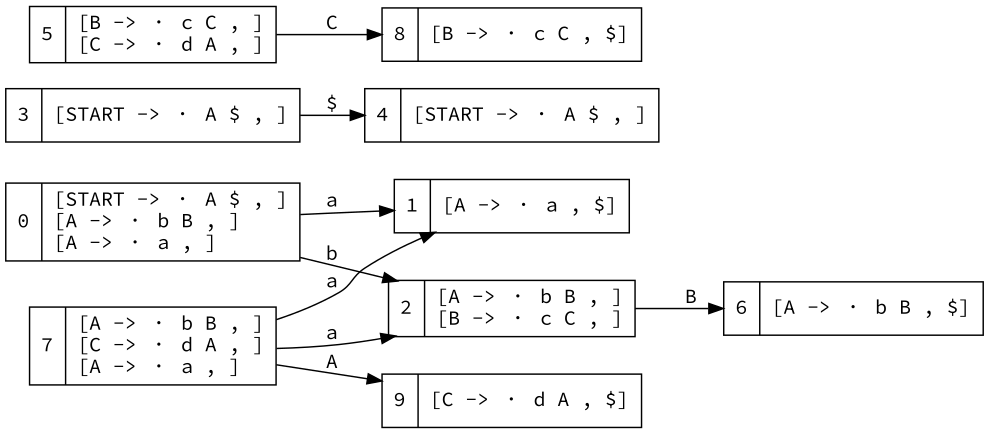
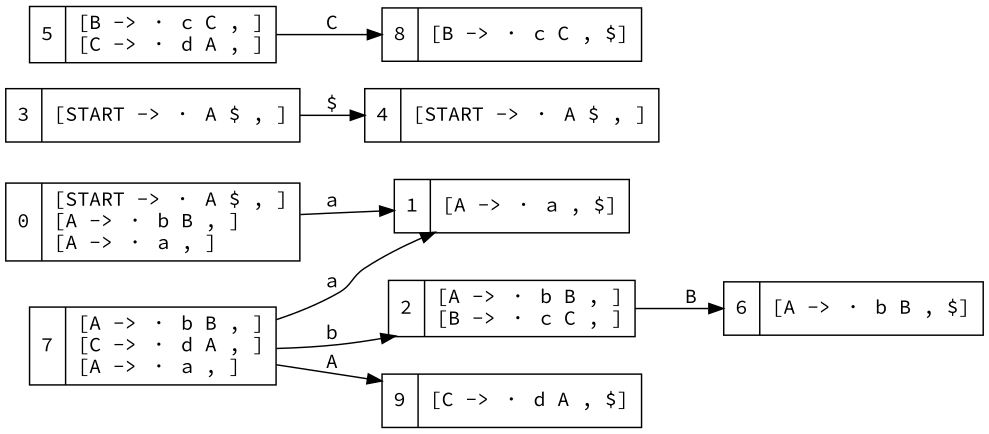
edge "0" -> "2": removed, label "b"
edge "7" -> "2": label "a" -> "b"
